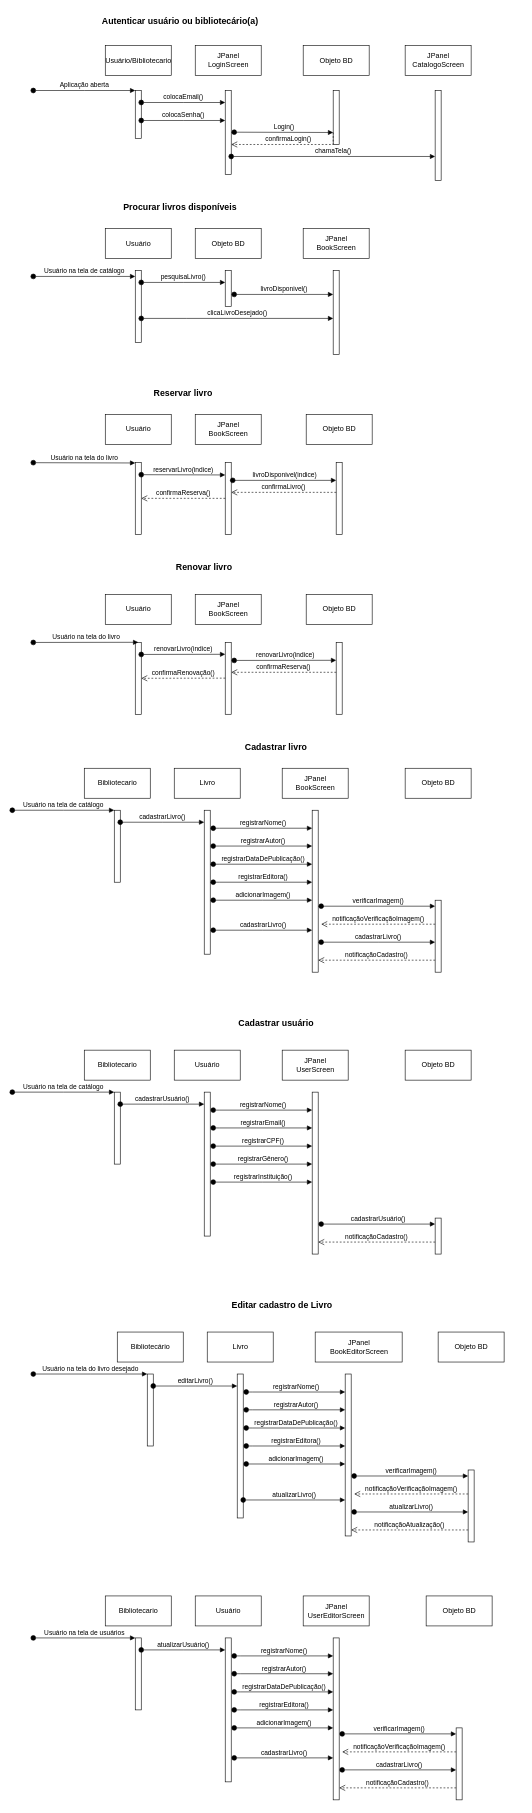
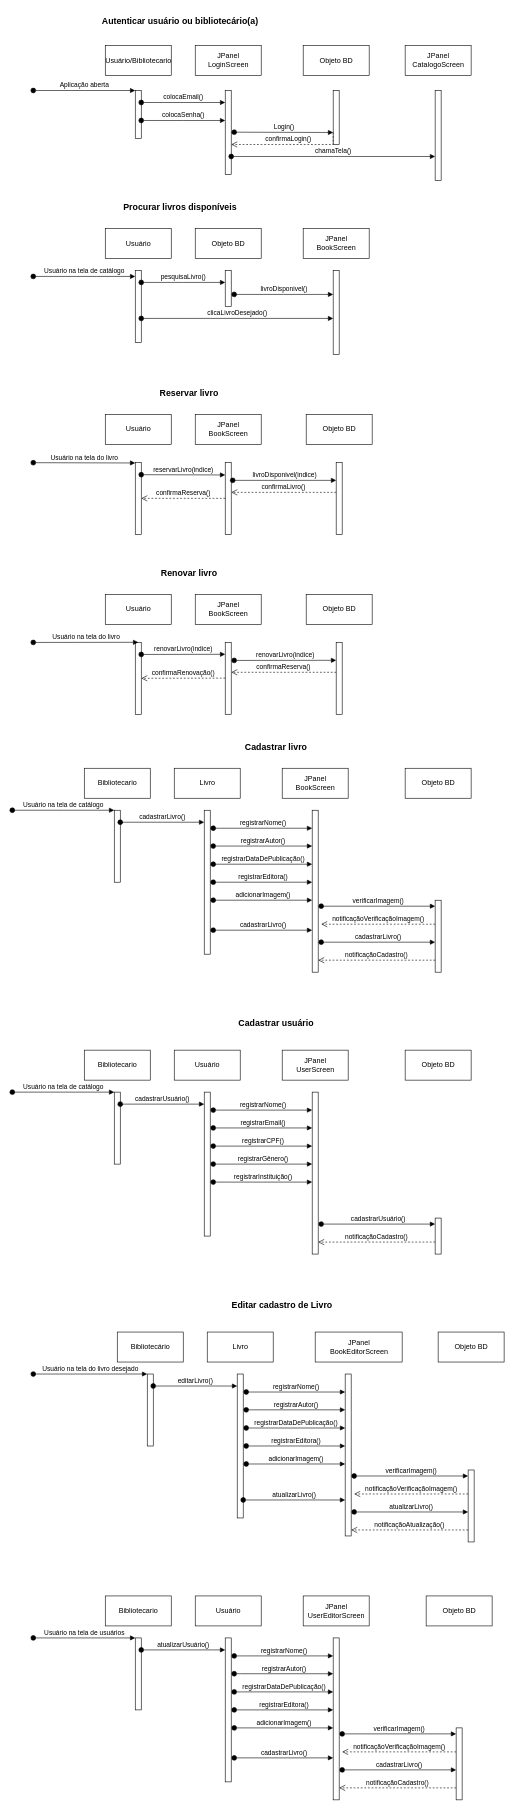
node "Reservar livro": moved (183, 393) -> (189, 393)
node "Renovar livro": moved (204, 567) -> (189, 573)
